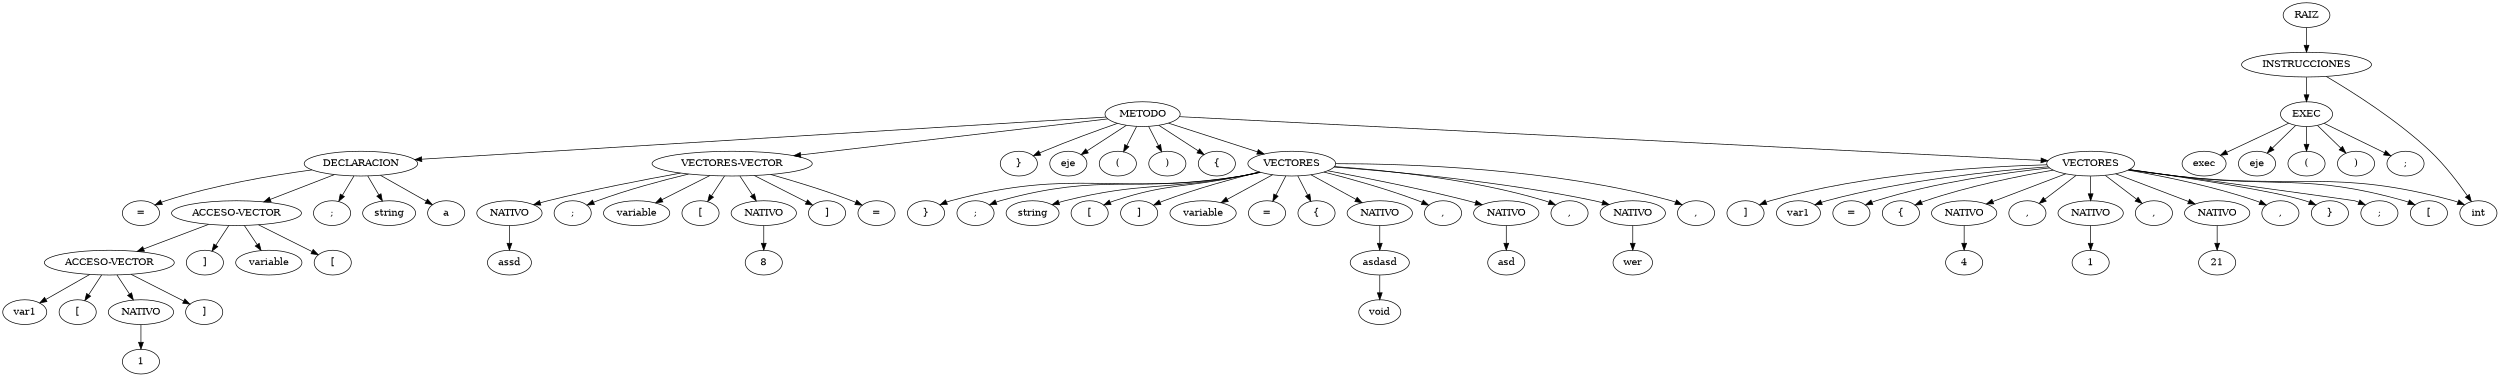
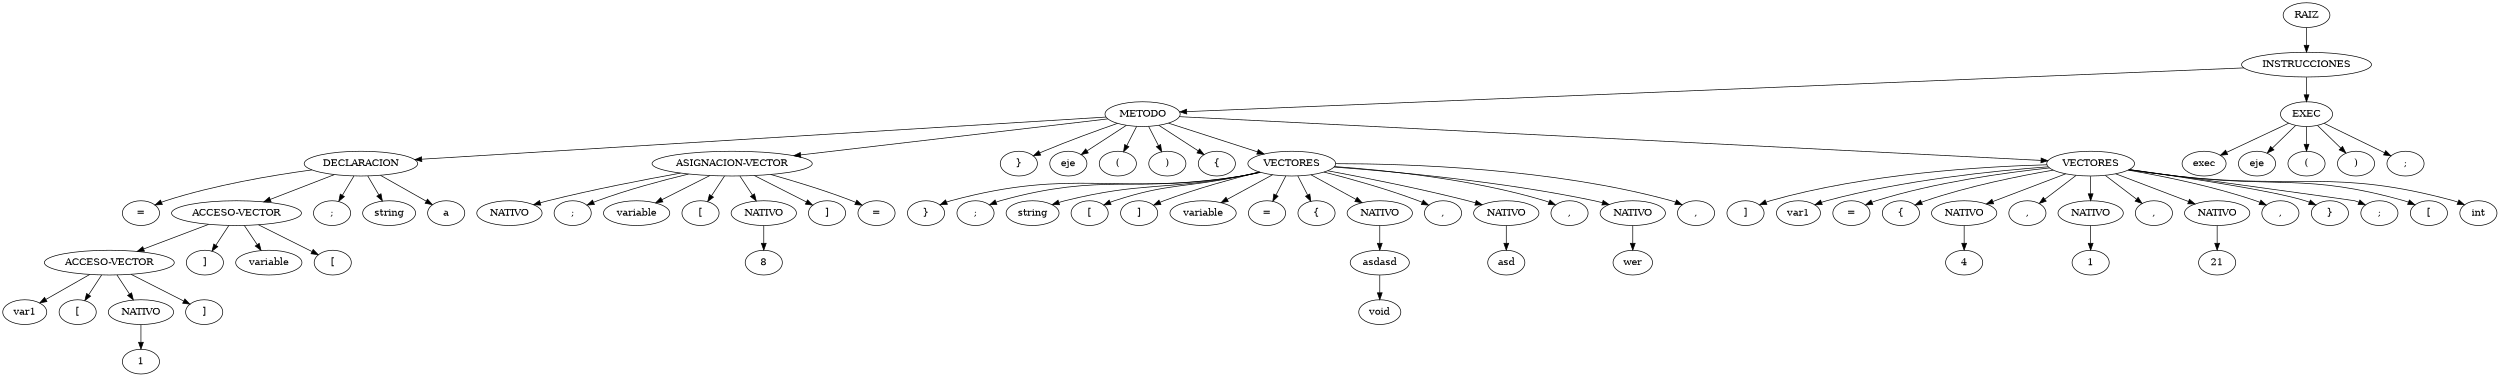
edge "INSTRUCCIONES" -> "int": now "INSTRUCCIONES" -> "METODO"
node "VECTORES-VECTOR": label "VECTORES-VECTOR" -> "ASIGNACION-VECTOR"
node "assd": removed
